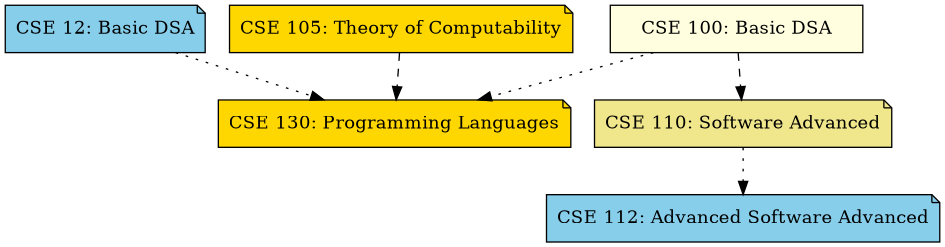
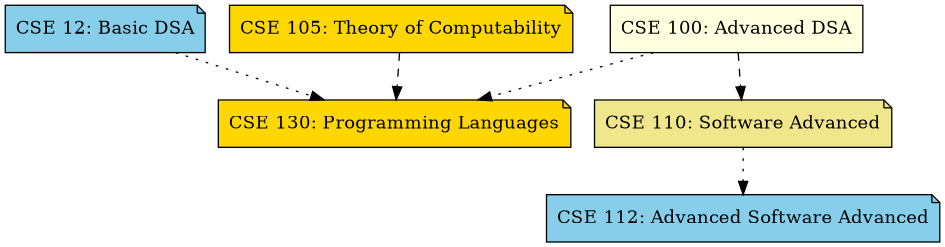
node "CSE 100: Basic DSA": label "CSE 100: Basic DSA" -> "CSE 100: Advanced DSA"
